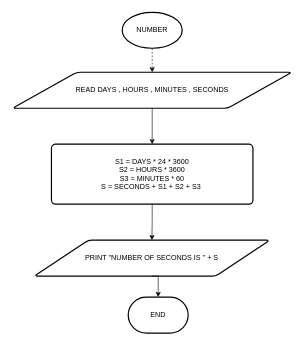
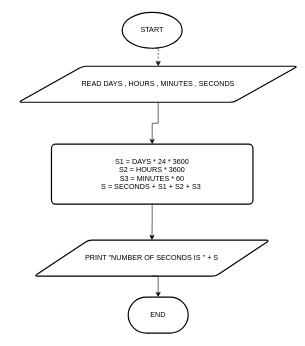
node "NUMBER": label "NUMBER" -> "START"
node "READ DAYS , HOURS , MINUTES , SECONDS": moved (152, 90) -> (158, 84)
